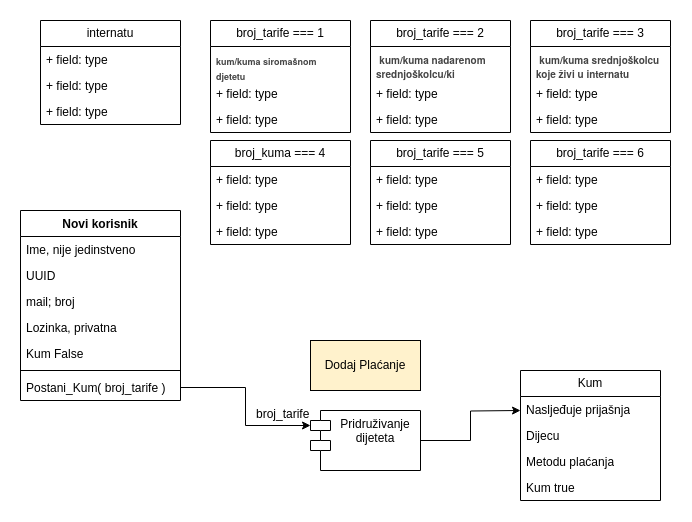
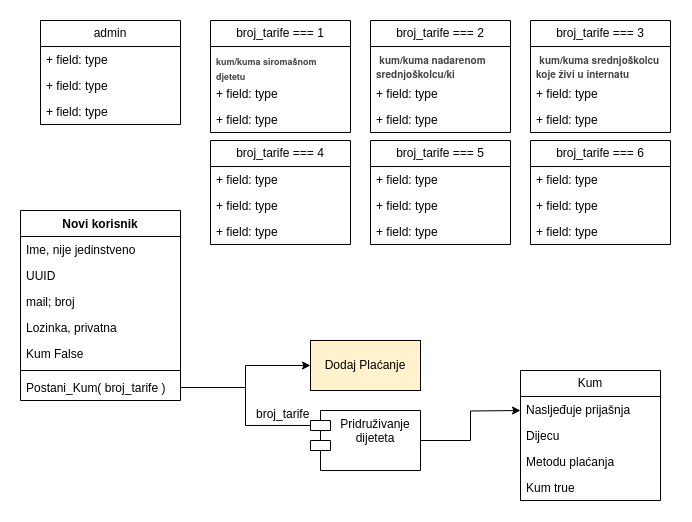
node "internatu": label "internatu" -> "admin"
node "broj_kuma === 4": label "broj_kuma === 4" -> "broj_tarife === 4"
edge "Postani_Kum( broj_tarife )" -> "Dodaj Plaćanje": added
edge "Postani_Kum( broj_tarife )" -> "Pridruživanje dijeteta": arrowhead classic -> none
